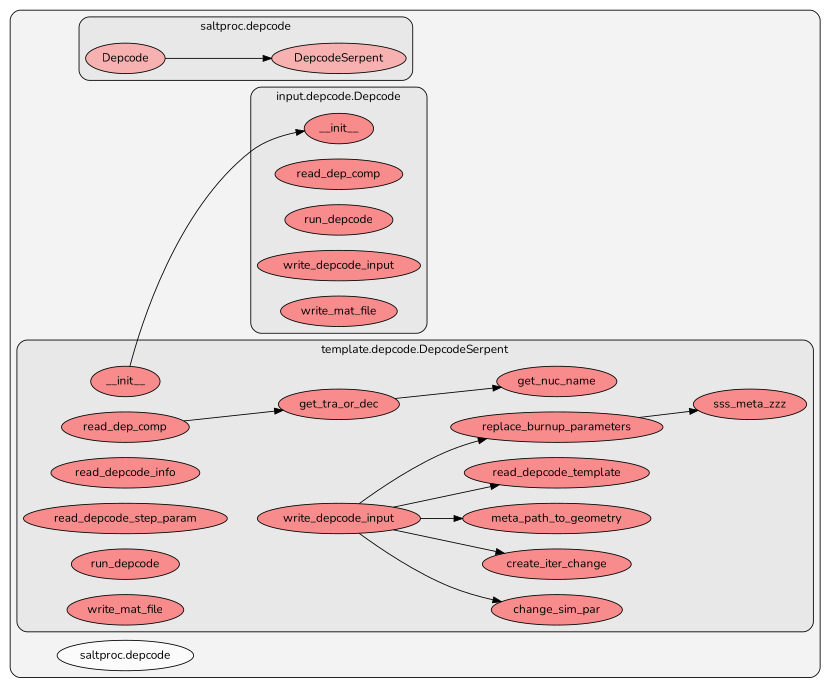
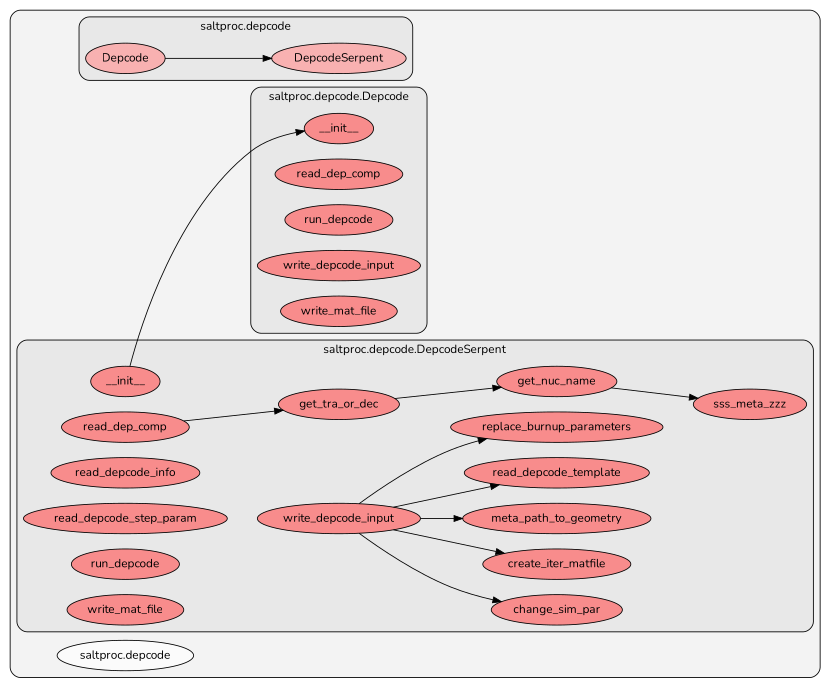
cluster "input.depcode.Depcode": label "input.depcode.Depcode" -> "saltproc.depcode.Depcode"
cluster "template.depcode.DepcodeSerpent": label "template.depcode.DepcodeSerpent" -> "saltproc.depcode.DepcodeSerpent"
edge "replace_burnup_parameters" -> "sss_meta_zzz": now "get_nuc_name" -> "sss_meta_zzz"
node "create_iter_change": label "create_iter_change" -> "create_iter_matfile"
